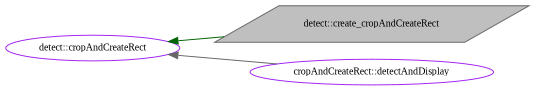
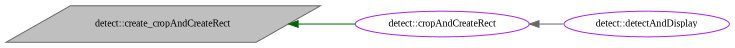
edge "detect::create_cropAndCreateRect" -> "detect::cropAndCreateRect": reversed
node "cropAndCreateRect::detectAndDisplay": label "cropAndCreateRect::detectAndDisplay" -> "detect::detectAndDisplay"
